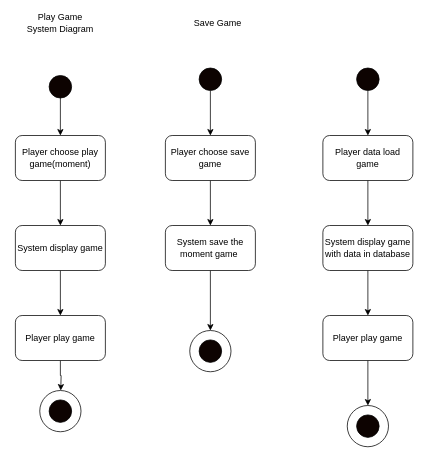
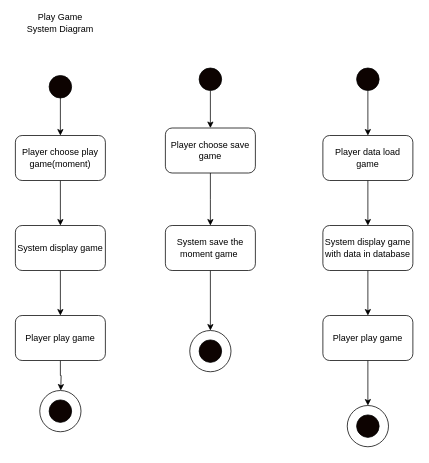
node "Save Game": removed
node "Player choose save game": moved (210, 158) -> (210, 150)
